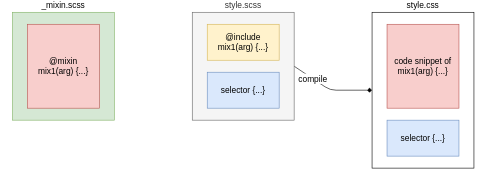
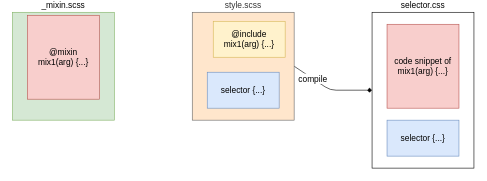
node "style.css": label "style.css" -> "selector.css"
node "@include mix1(arg) {...}": moved (243, 42) -> (249, 39)
node "@mixin mix1(arg) {...}": moved (63, 66) -> (63, 57)
node "style.scss": fillcolor #f5f5f5 -> #ffe6cc
